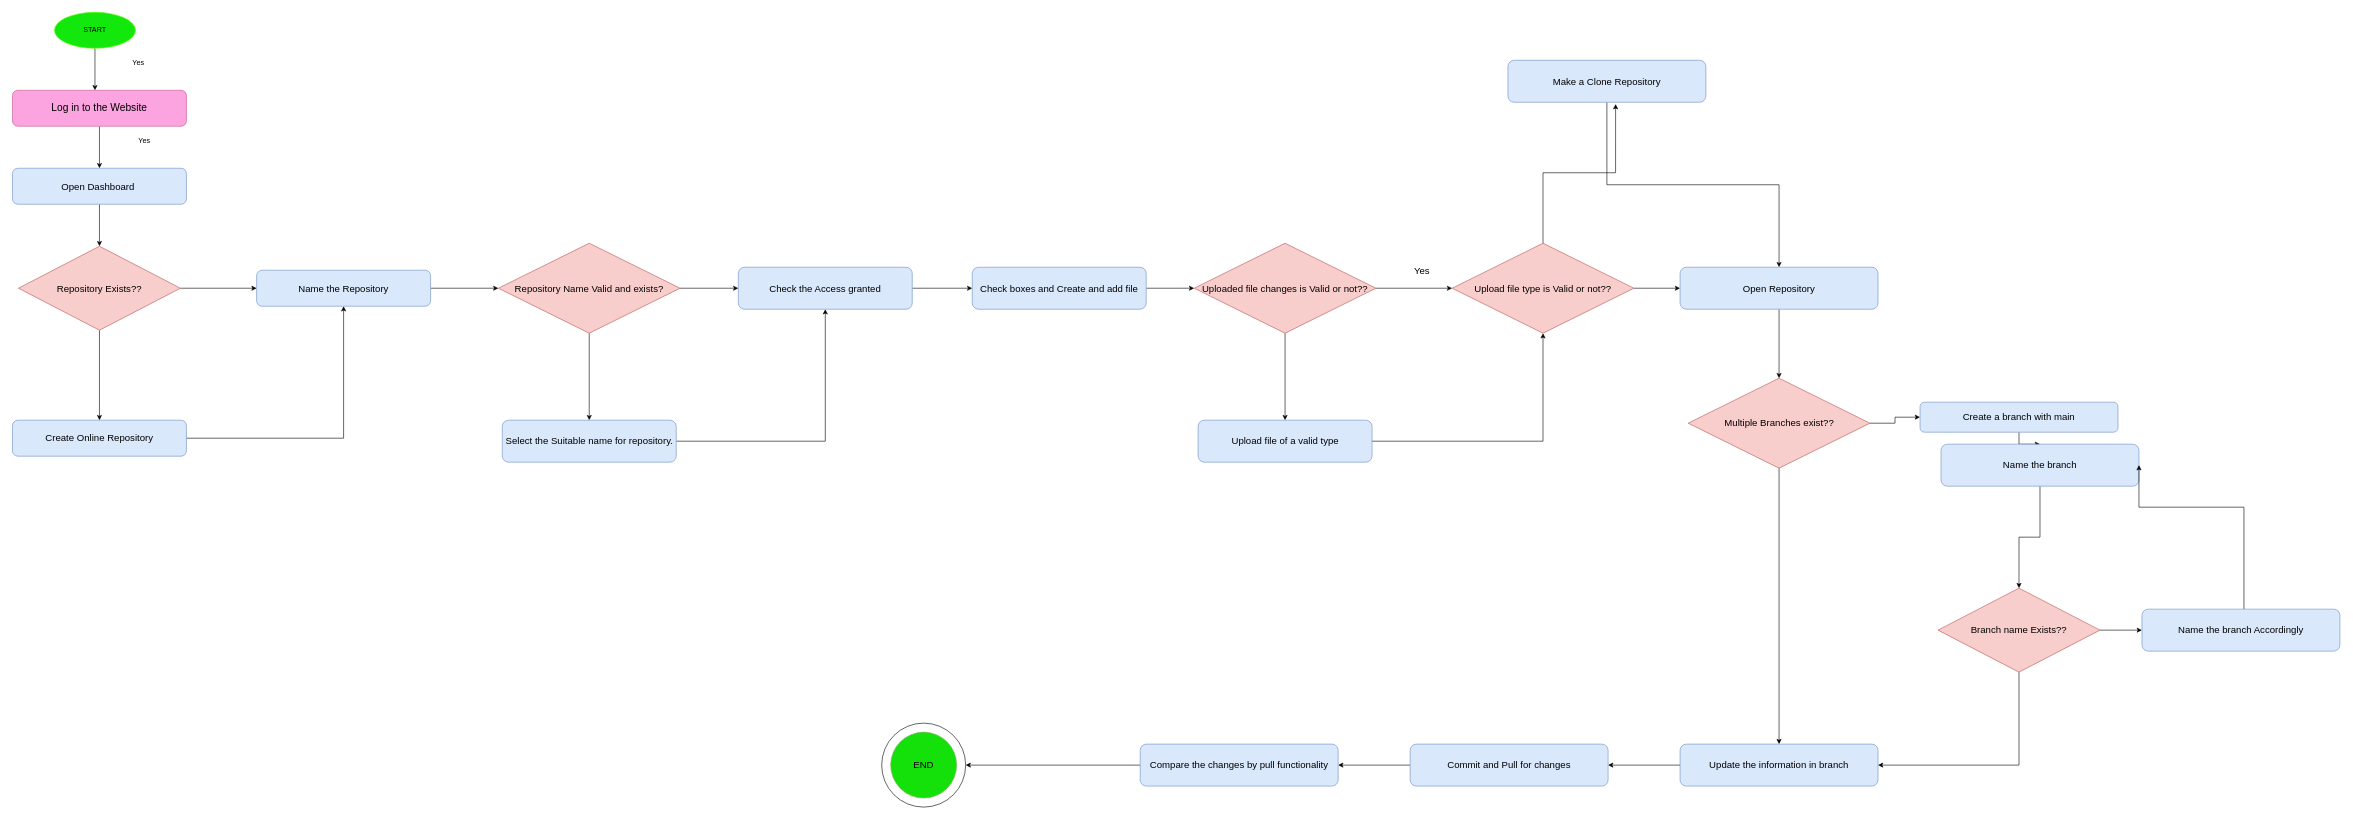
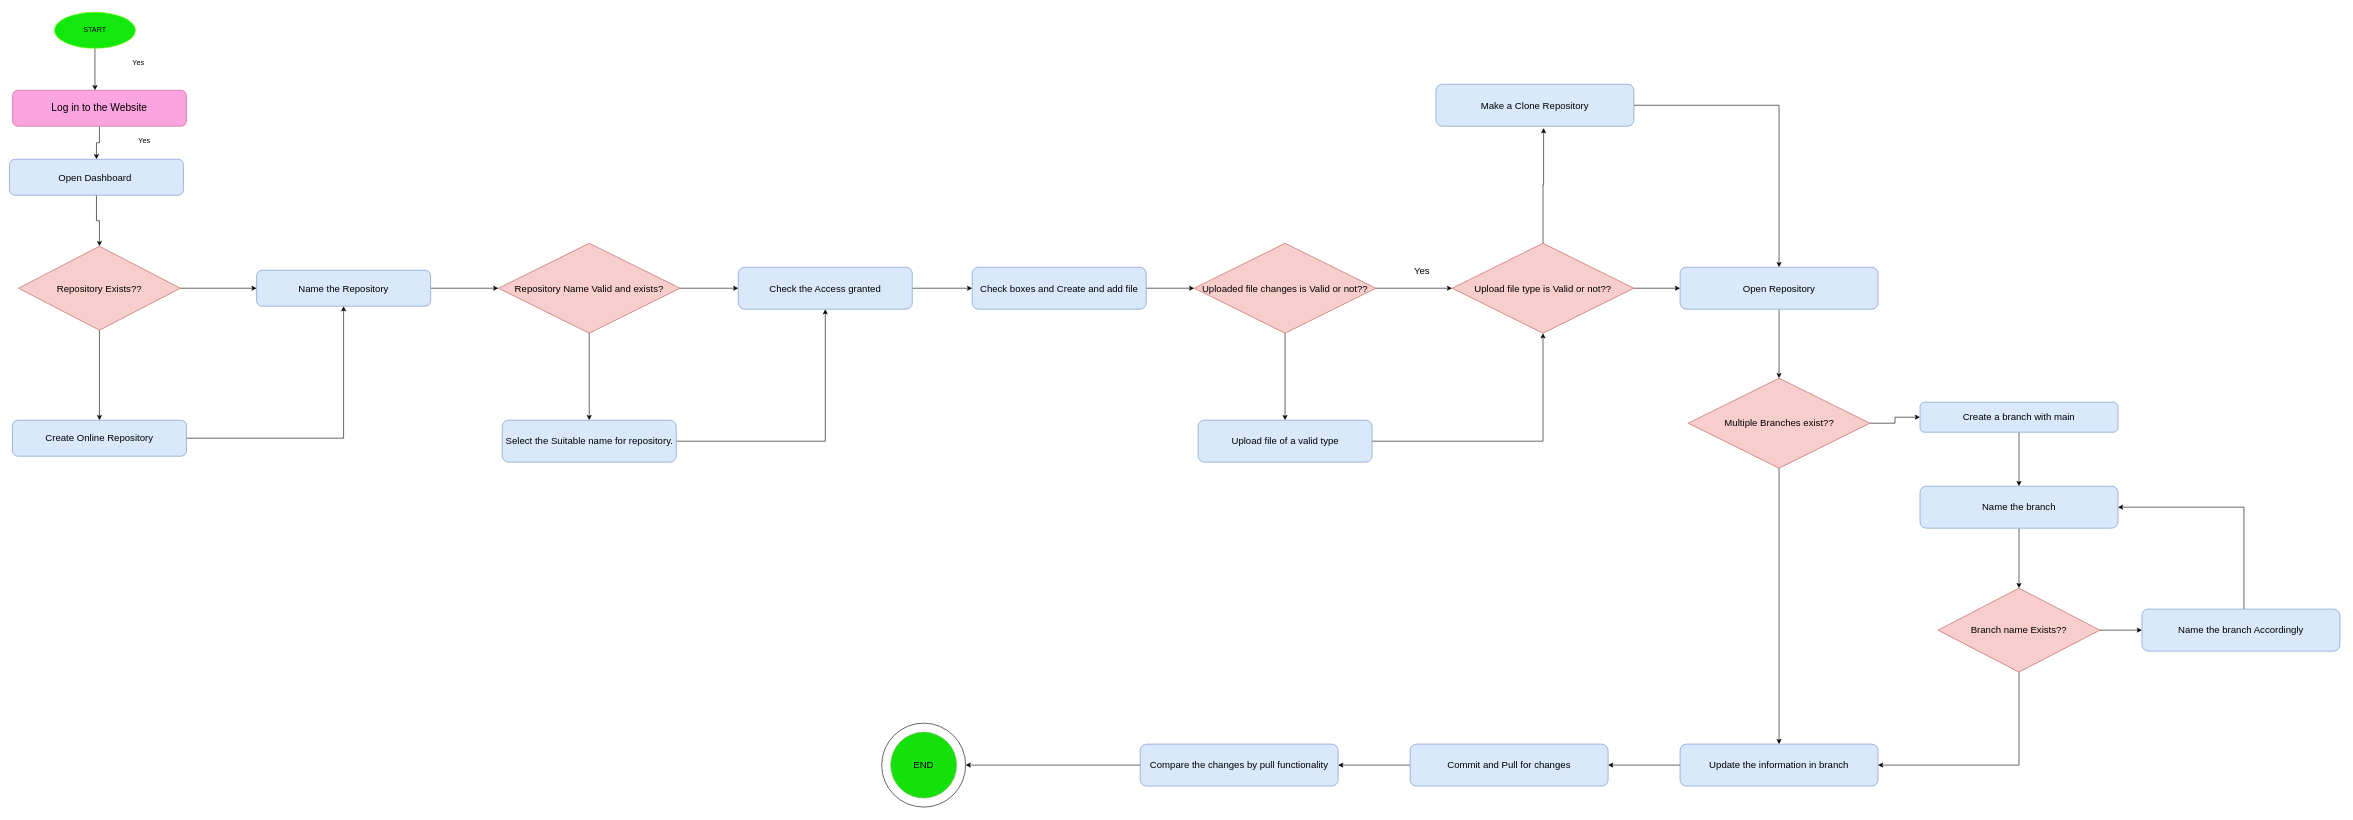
node "Make a Clone Repository": moved (1607, 81) -> (1535, 105)
node "Open Dashboard": moved (99, 186) -> (96, 177)
node "Name the branch": moved (2040, 465) -> (2019, 507)
